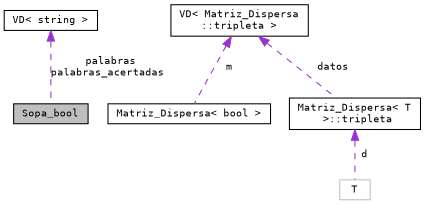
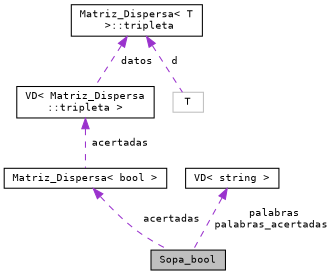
edge "Matriz_Dispersa< bool >" -> "VD< Matriz_Dispersa ::tripleta >": label " m" -> " acertadas"
edge "Matriz_Dispersa< T >::tripleta" -> "VD< Matriz_Dispersa ::tripleta >": reversed
edge "Sopa_bool" -> "Matriz_Dispersa< bool >": added, label "acertadas"
